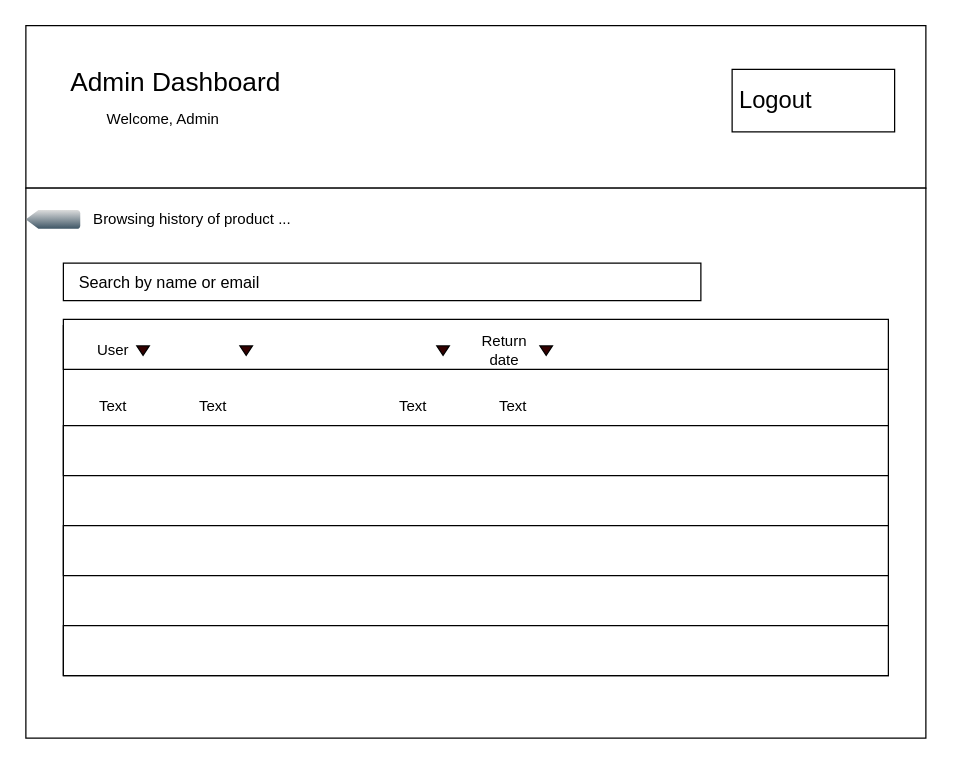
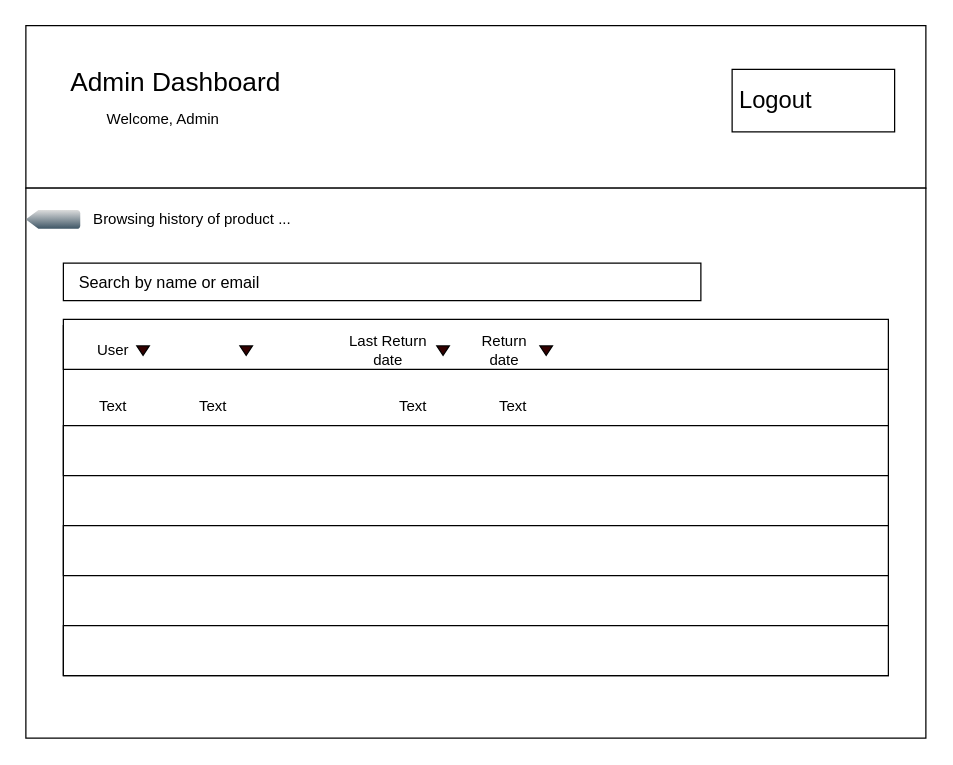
node "Last Return date": added
